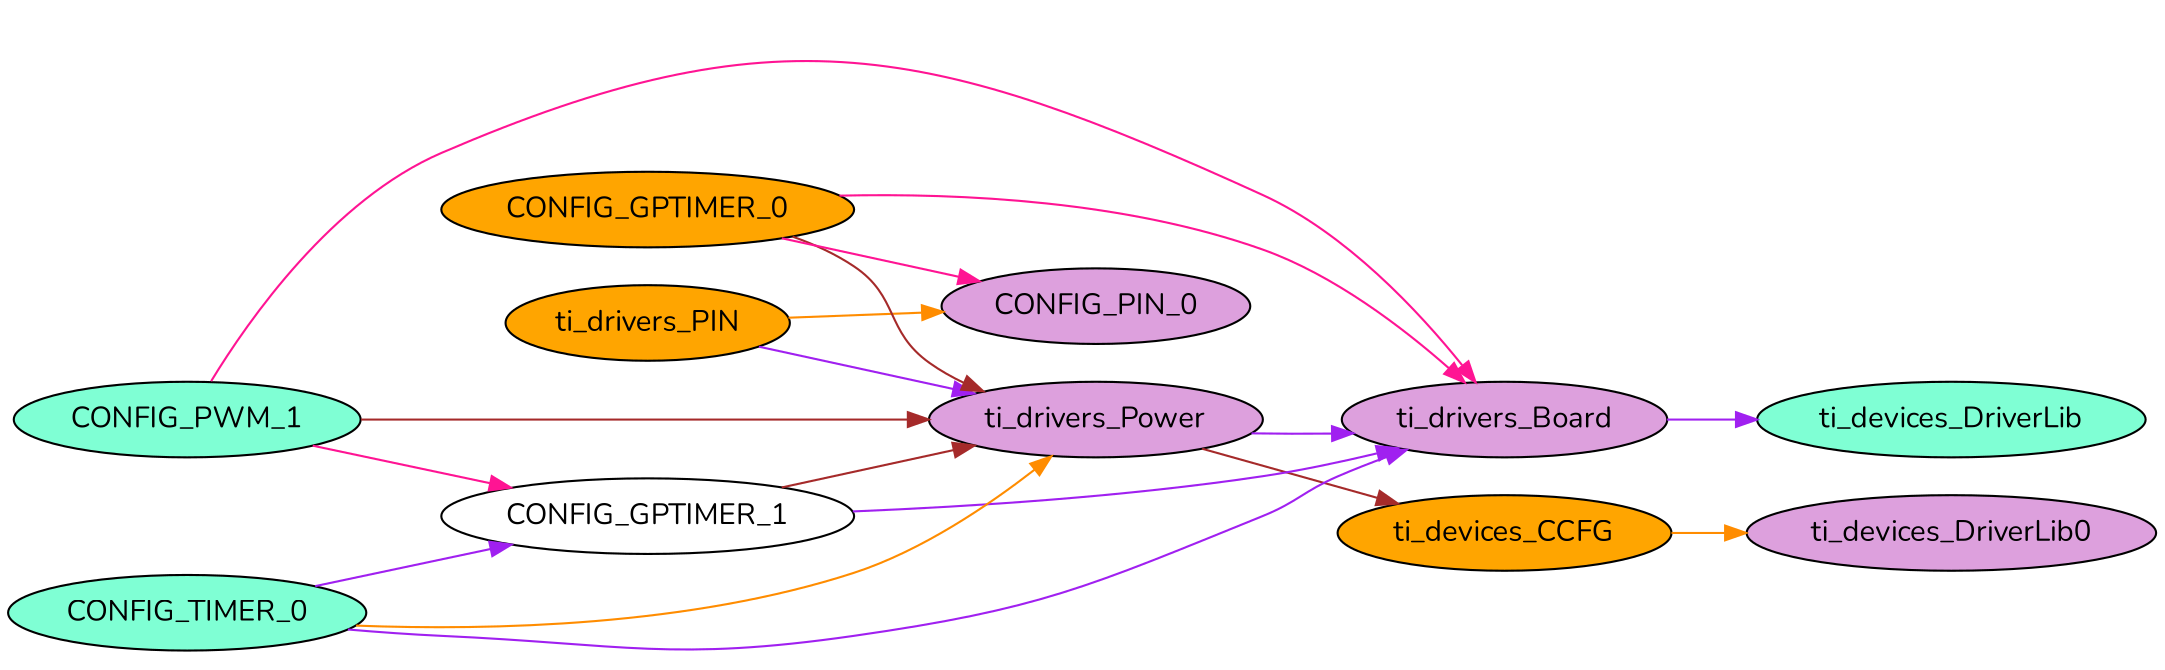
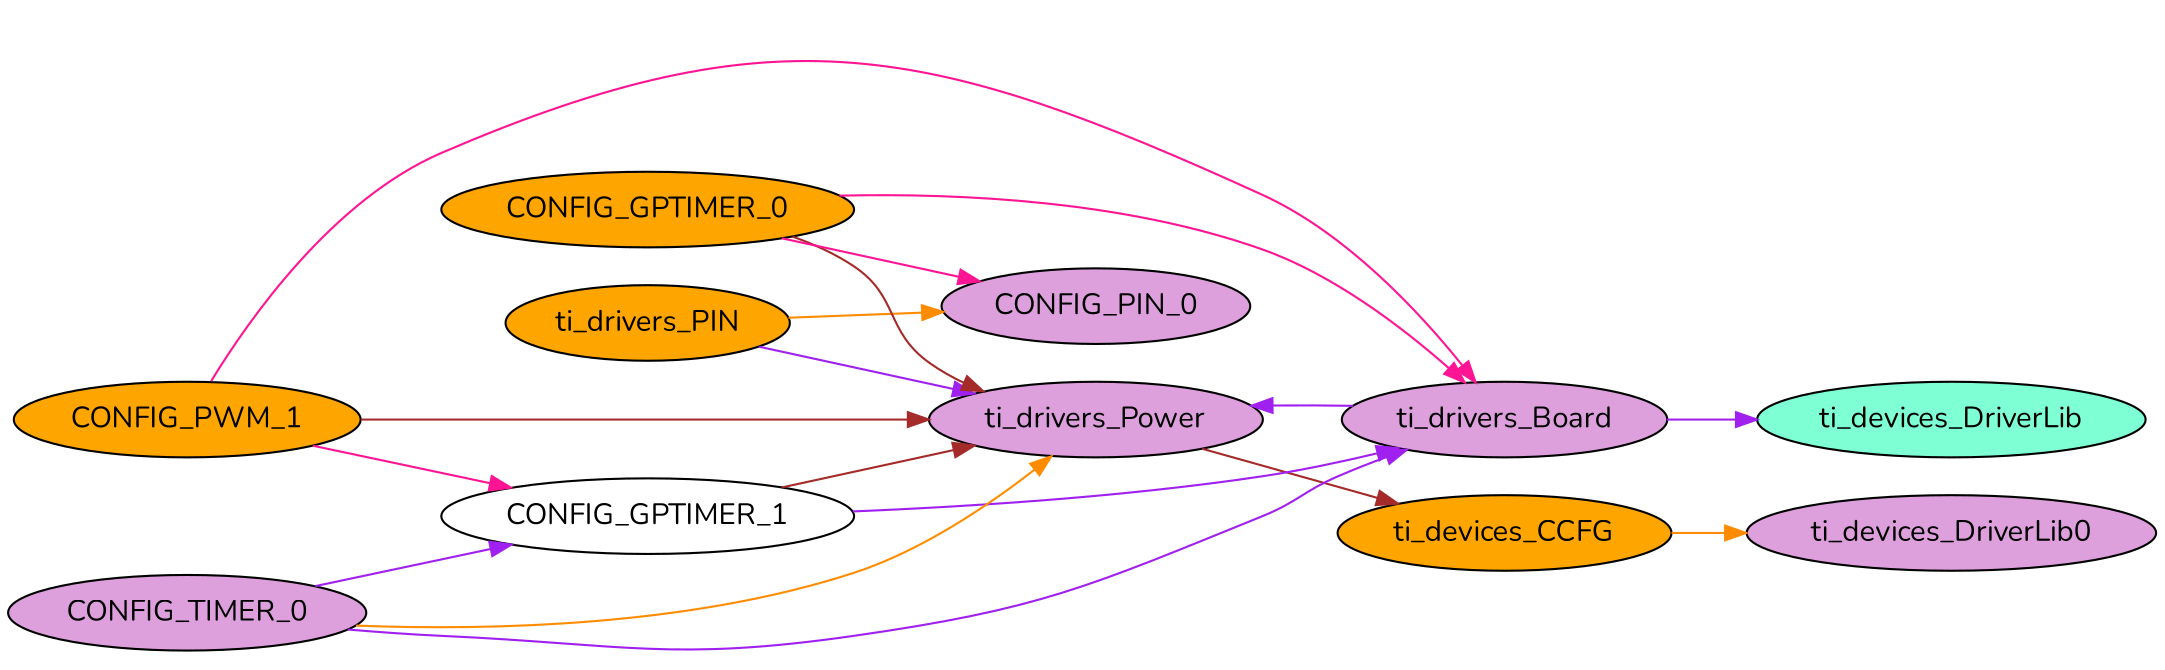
node "CONFIG_PWM_1": fillcolor aquamarine -> orange
edge "ti_drivers_Power" -> "ti_drivers_Board": reversed
node "CONFIG_TIMER_0": fillcolor aquamarine -> plum
